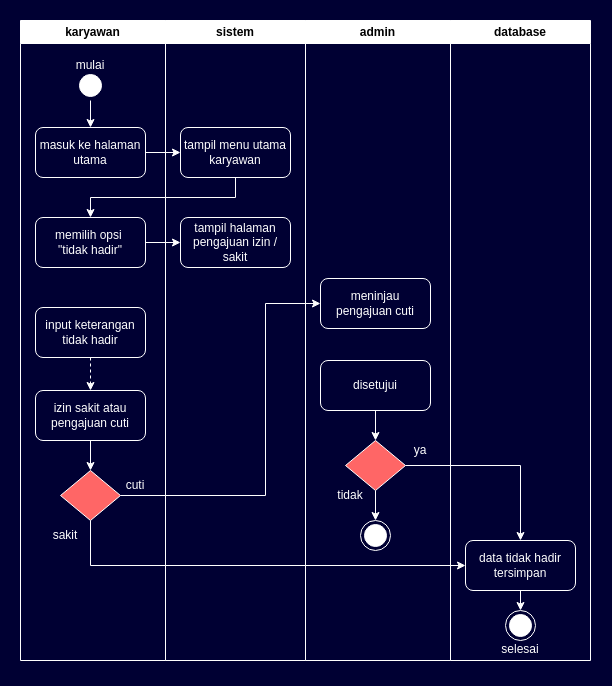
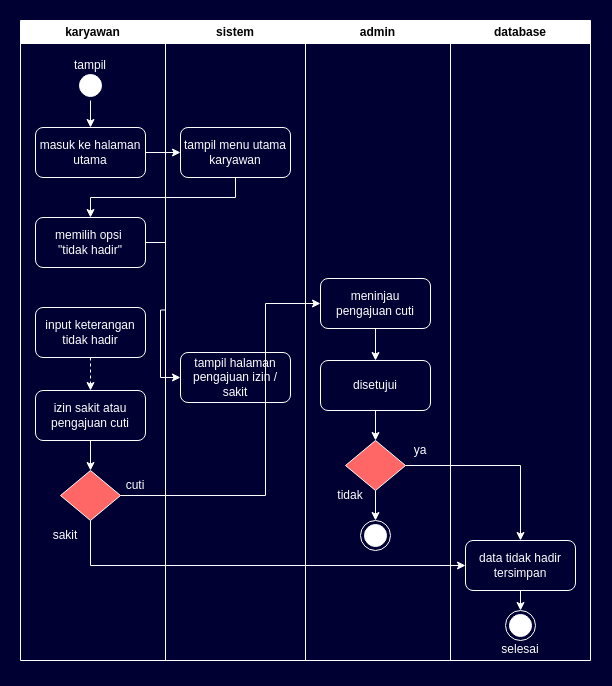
node "mulai": label "mulai" -> "tampil"
node "tampil halaman pengajuan izin / sakit": moved (236, 243) -> (236, 378)
edge "meninjau pengajuan cuti" -> "disetujui": added
